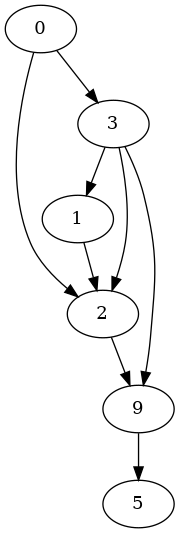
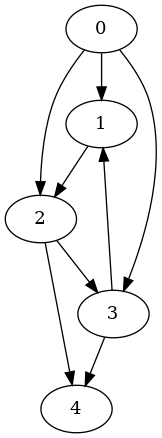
edge "0" -> "1": added
edge "3" -> "2": reversed
node "9": label "9" -> "4"
node "5": removed
